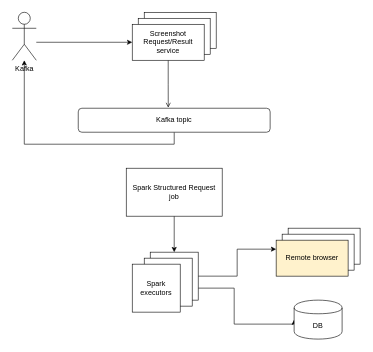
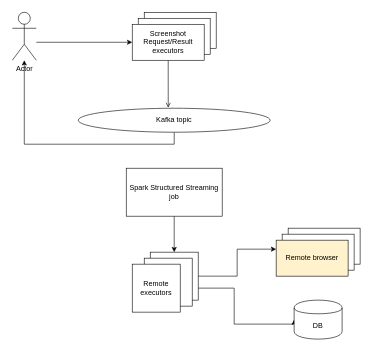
node "Screenshot Request/Result service": label "Screenshot Request/Result service" -> "Screenshot Request/Result executors"
node "Kafka": label "Kafka" -> "Actor"
node "Kafka topic": shape rounded rectangle -> ellipse
node "Spark Structured Request job": label "Spark Structured Request job" -> "Spark Structured Streaming job"
node "Spark executors": label "Spark executors" -> "Remote executors"
